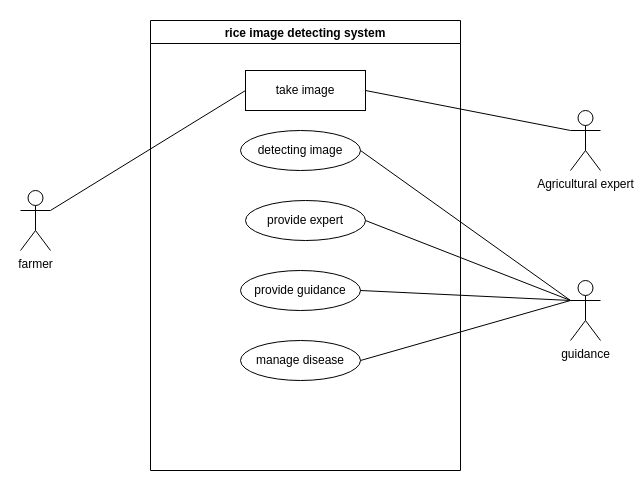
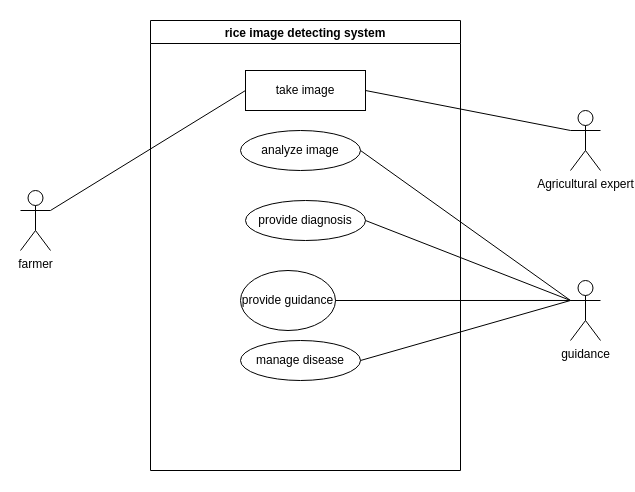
node "detecting image": label "detecting image" -> "analyze image"
node "provide expert": label "provide expert" -> "provide diagnosis"
node "provide guidance": size 120x40 -> 95x60
